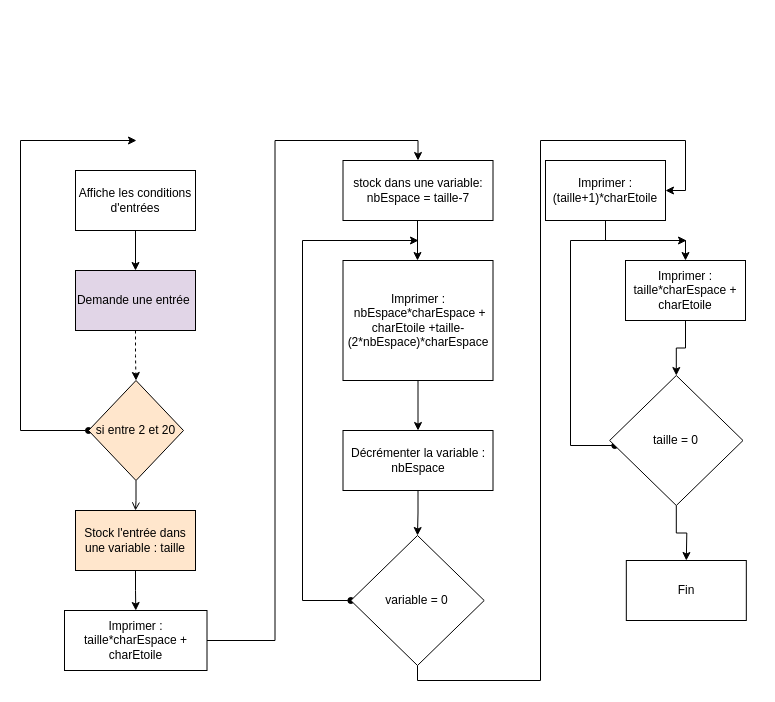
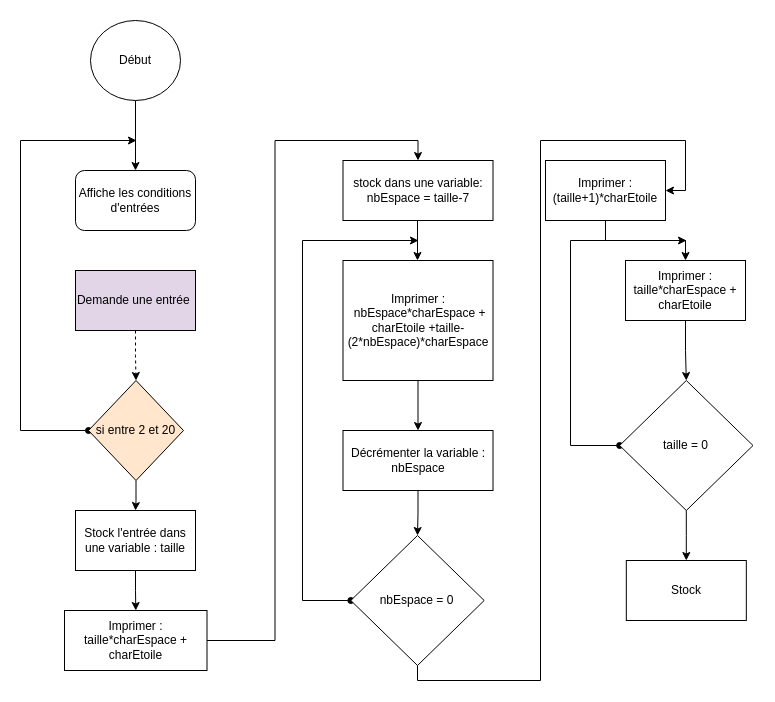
node "Début": added
edge "Début" -> "Affiche les conditions d'entrées": added
node "Affiche les conditions d'entrées": shape rectangle -> rounded rectangle
edge "Affiche les conditions d'entrées" -> "Demande une entrée": removed
node "taille = 0": moved (676, 441) -> (686, 446)
edge "si entre 2 et 20" -> "Stock l'entrée dans une variable : taille": arrowhead open -> classic
node "Stock l'entrée dans une variable : taille": fillcolor #ffe6cc -> #ffffff
node "Fin": label "Fin" -> "Stock"
node "variable = 0": label "variable = 0" -> "nbEspace = 0"
